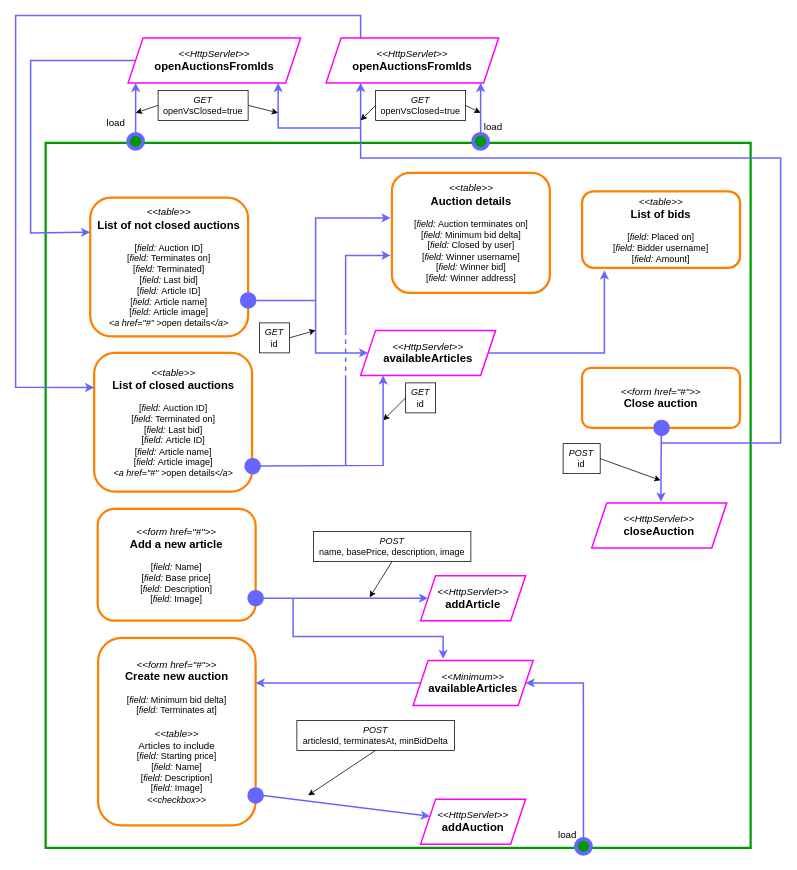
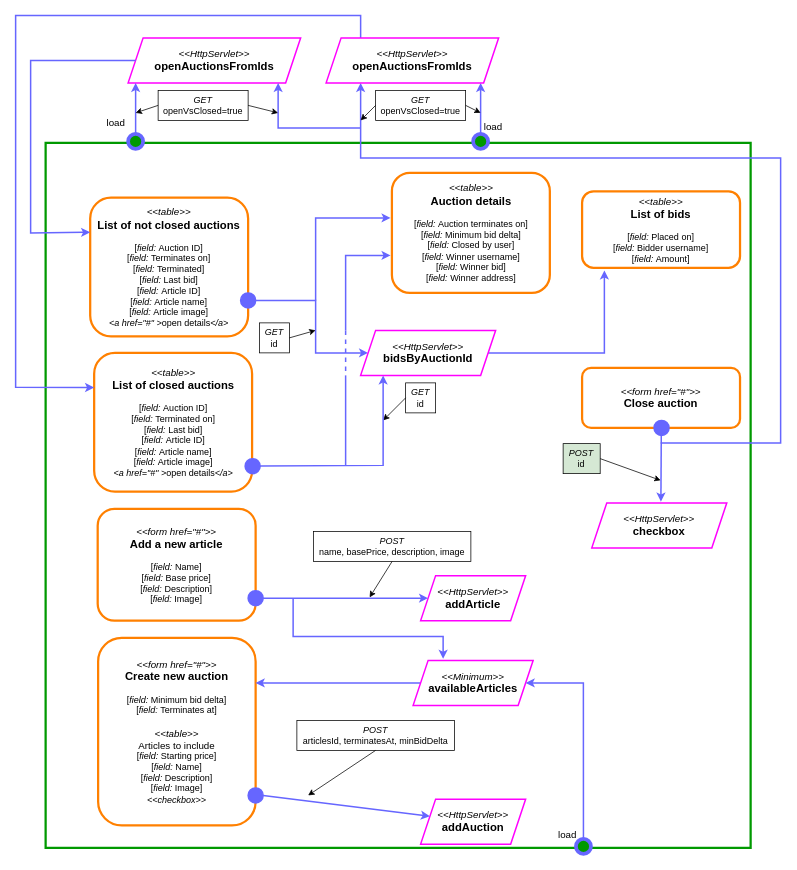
node "<<HttpServlet>> availableArticles": label "<<HttpServlet>> availableArticles" -> "<<HttpServlet>> bidsByAuctionId"
node "POST id": fillcolor #ffffff -> #d5e8d4
node "<<HttpServlet>> closeAuction": label "<<HttpServlet>> closeAuction" -> "<<HttpServlet>> checkbox"
